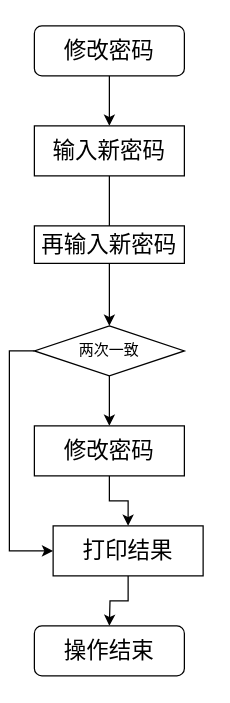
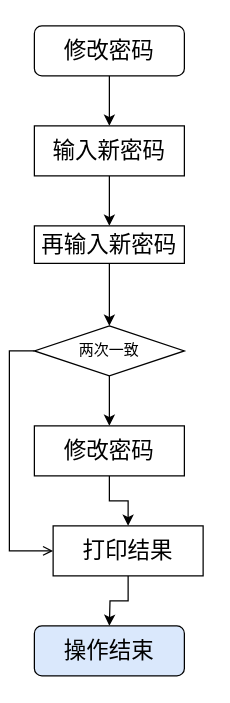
edge "输入新密码" -- "再输入新密码": arrowhead none -> classic
edge "两次一致" -> "打印结果": arrowhead classic -> open
node "操作结束": fillcolor #ffffff -> #dae8fc
